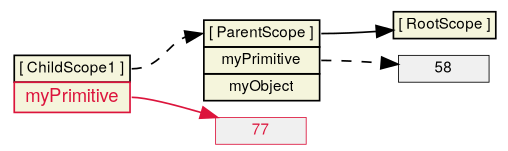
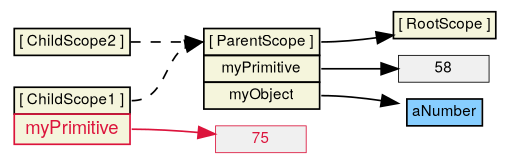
node "[ ChildScope2 ]": added
edge "[ ParentScope ]" -> "58": style dashed -> solid
node "aNumber": added
node "77": label "77" -> "75"
